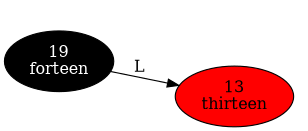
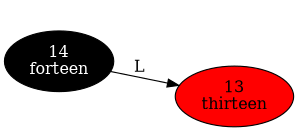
node "19 forteen": label "19 forteen" -> "14 forteen"
